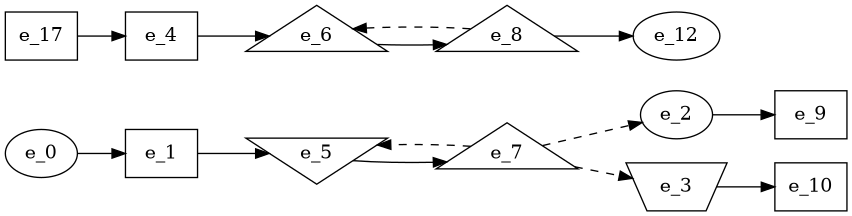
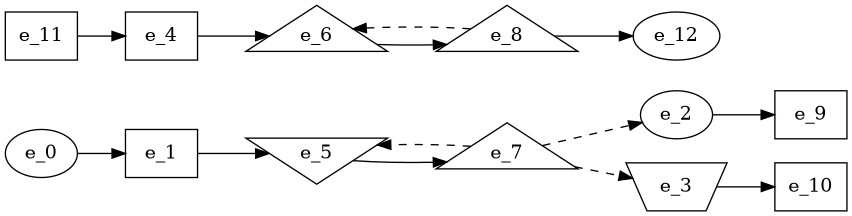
node "e_17": label "e_17" -> "e_11"
